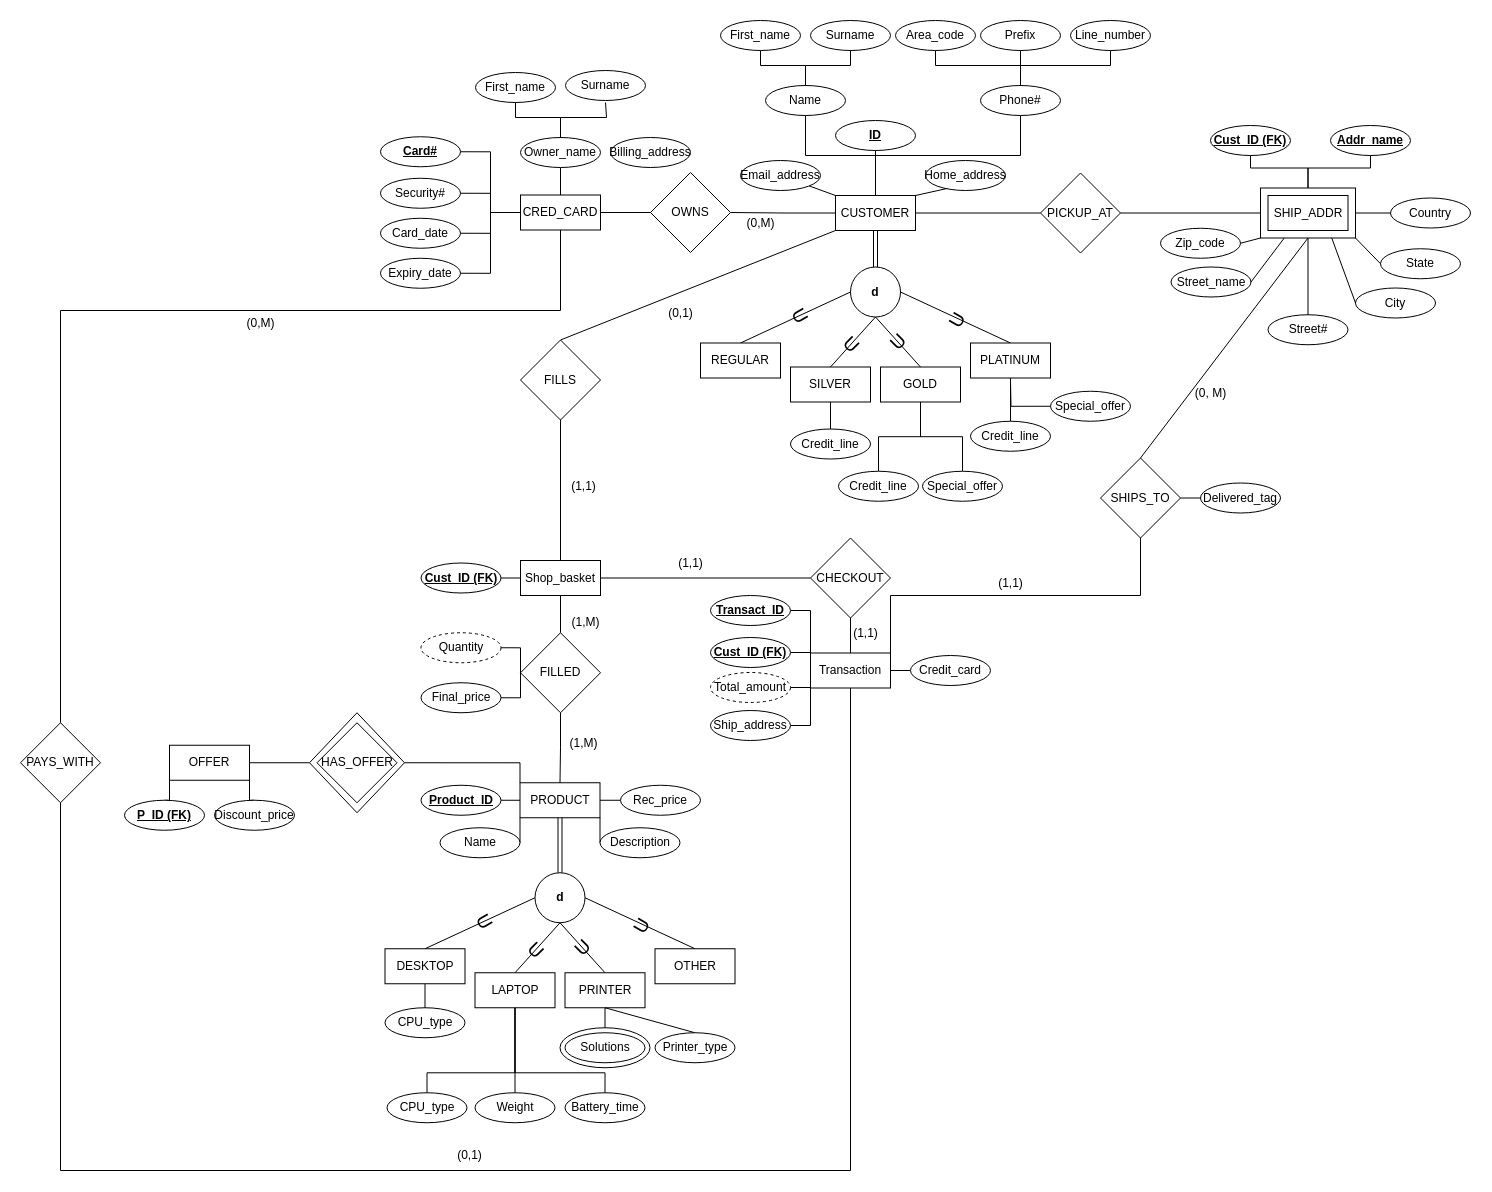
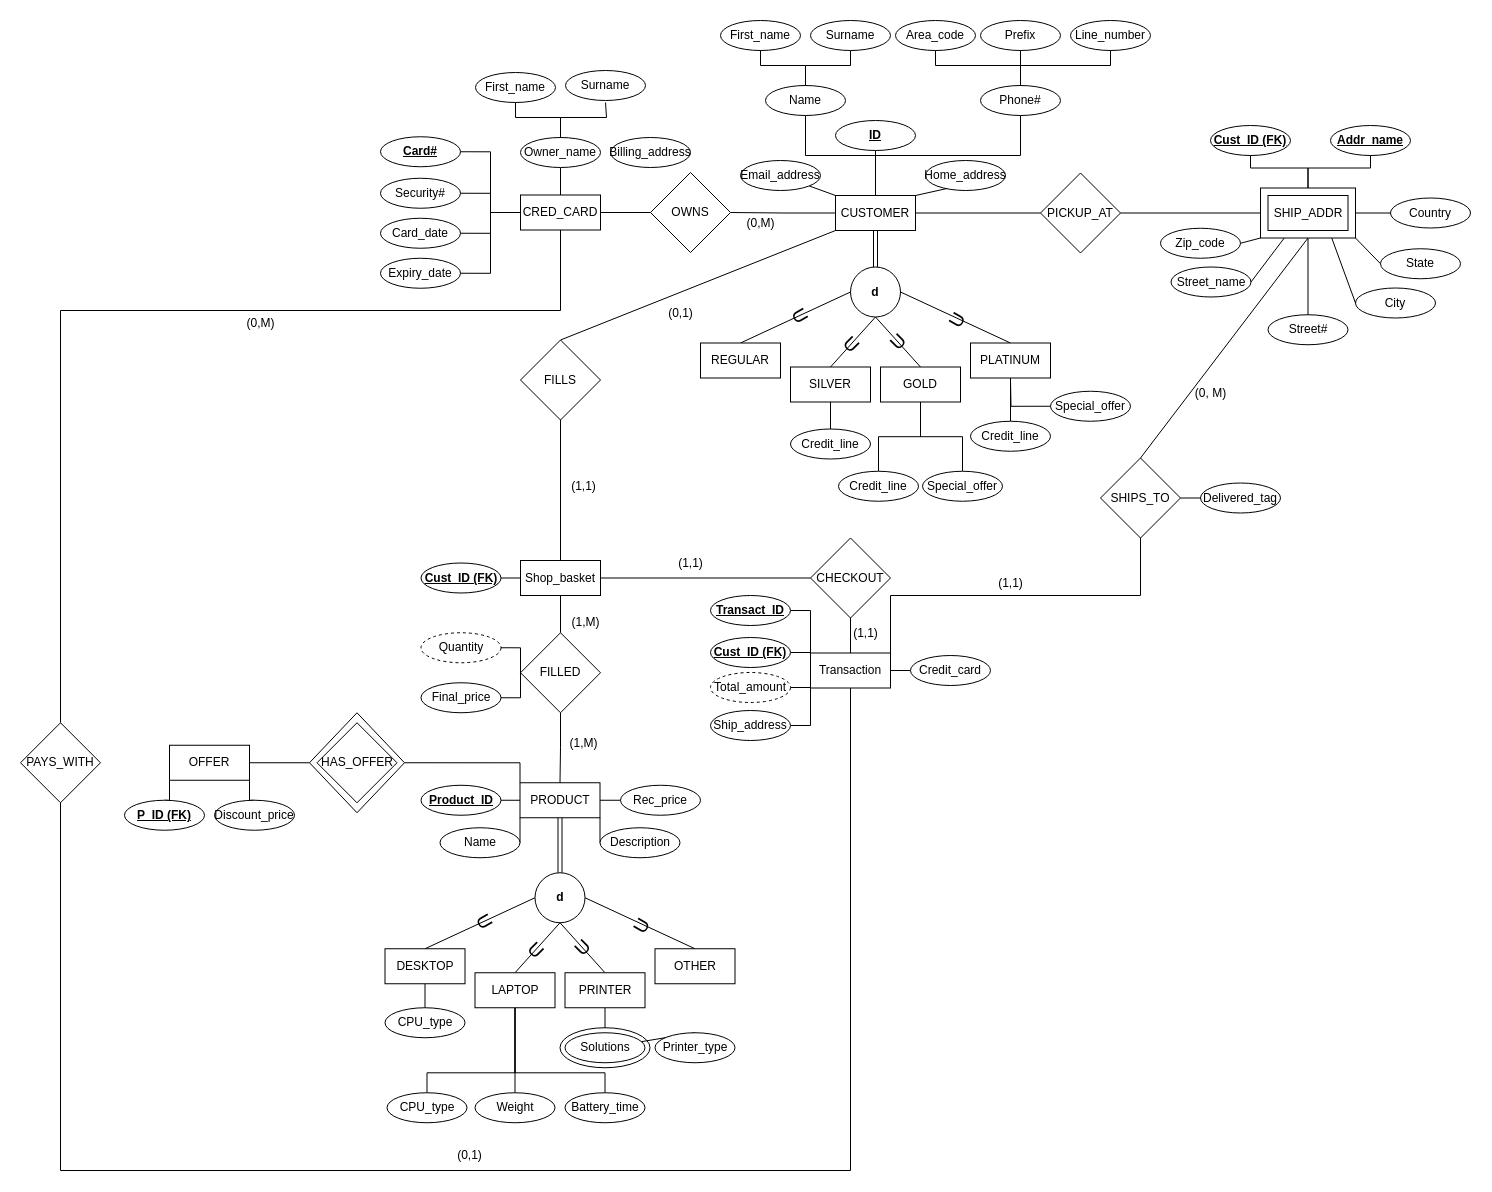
edge "PRINTER" -- "Printer_type": now "Solutions" -- "Printer_type"
